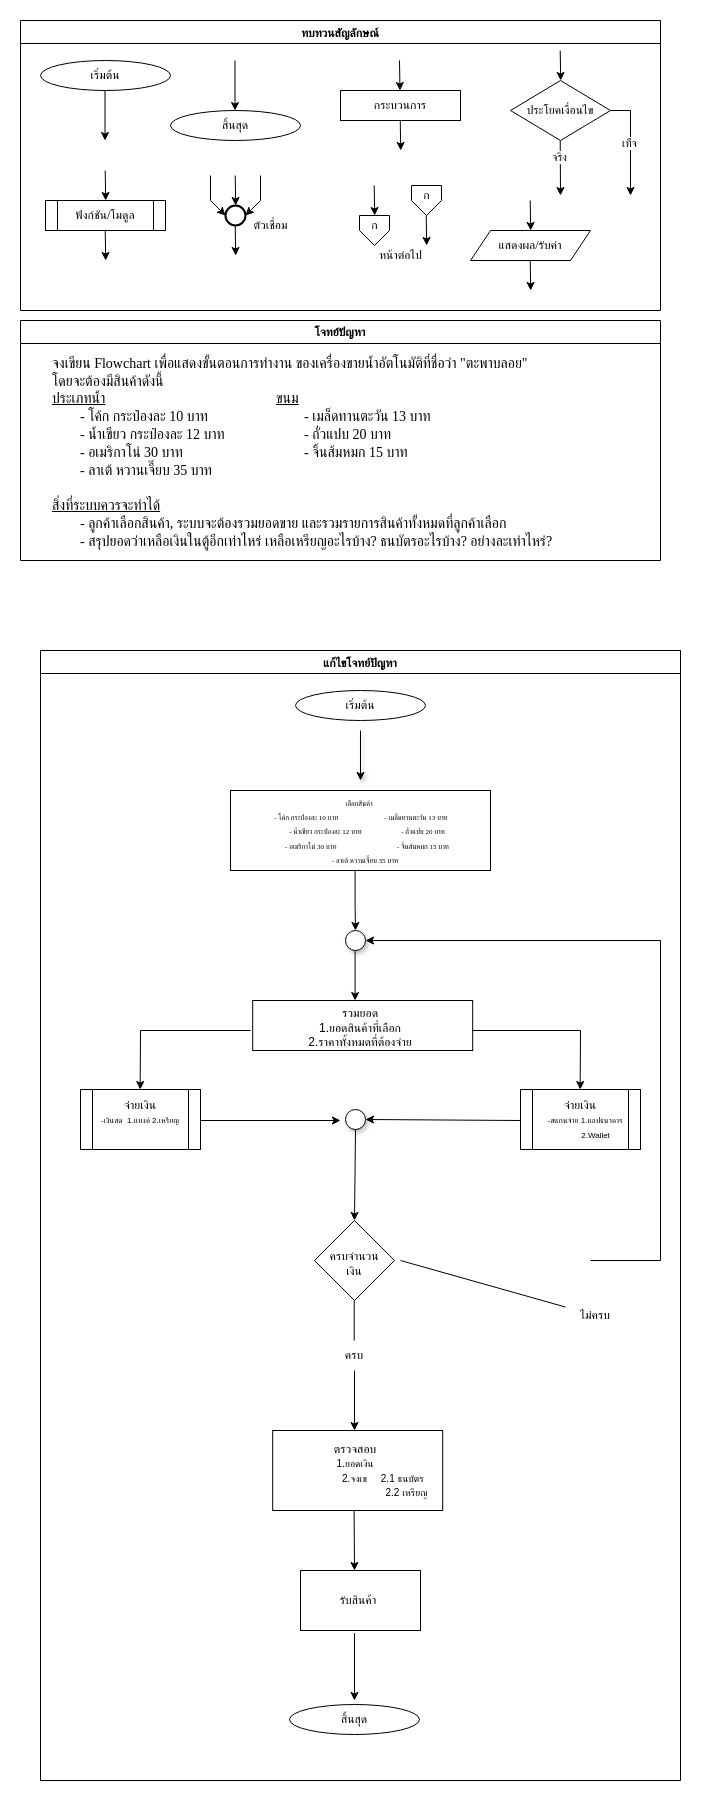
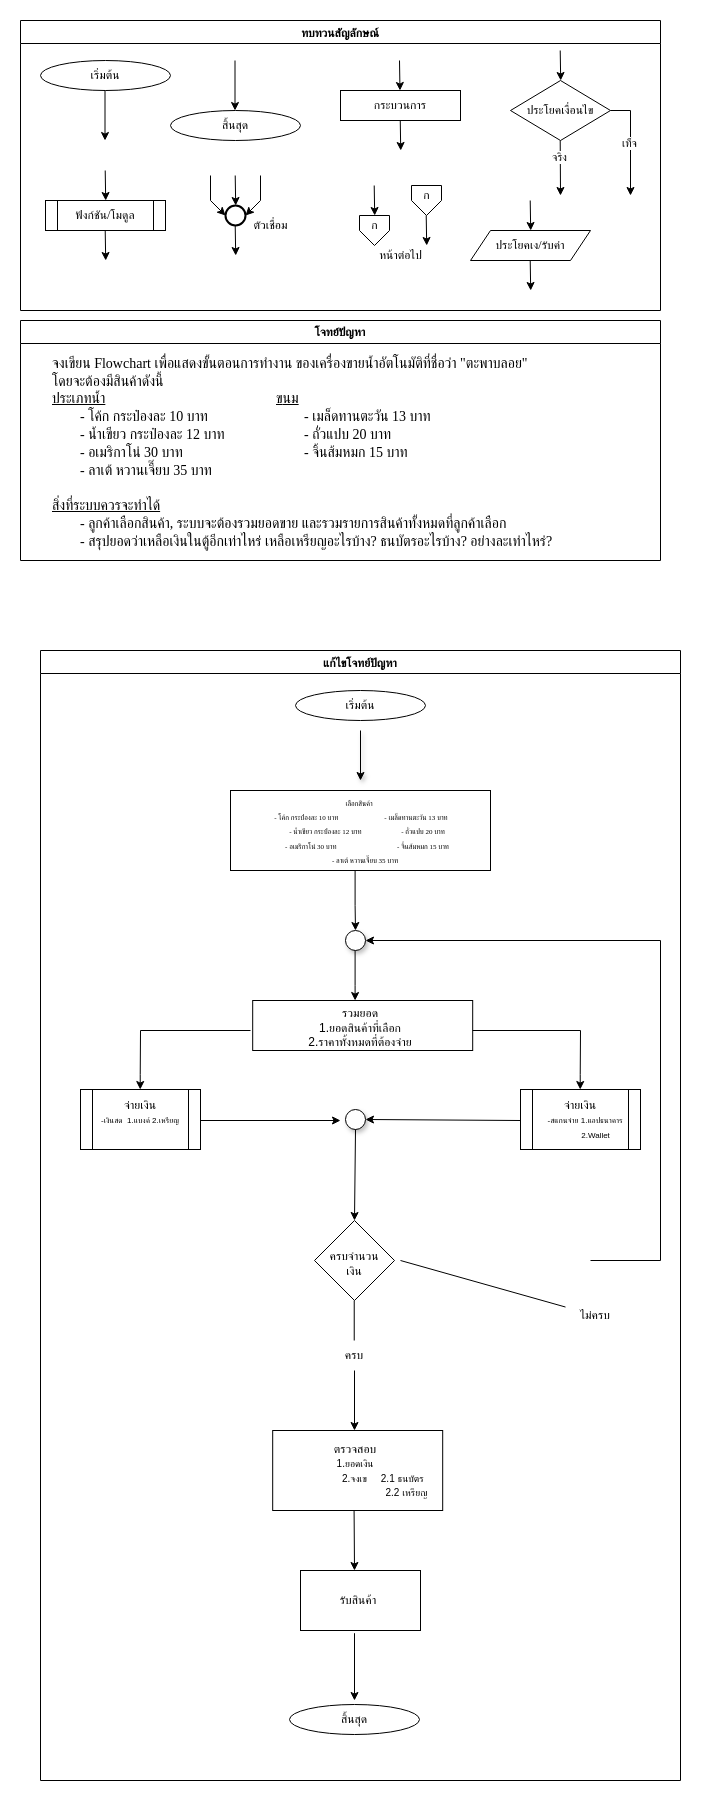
node "แสดงผล/รับค่า": label "แสดงผล/รับค่า" -> "ประโยคเง/รับค่า"
